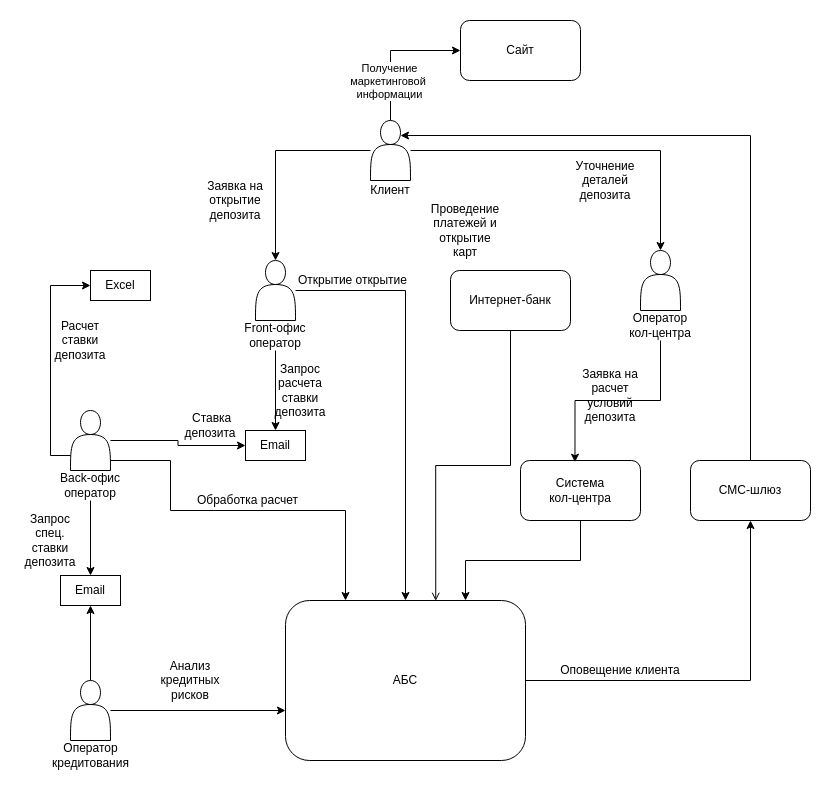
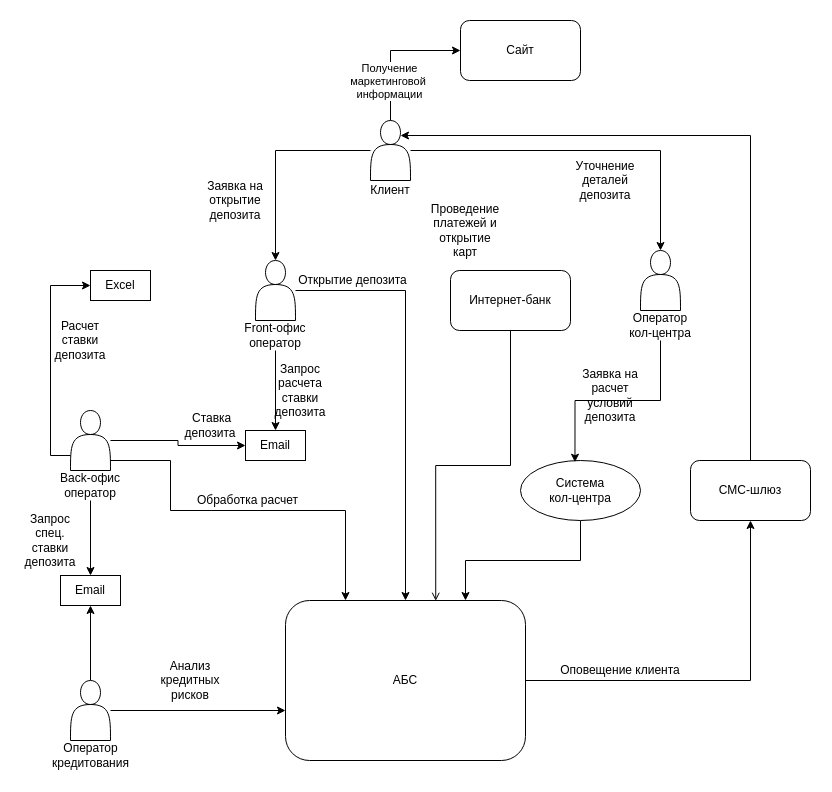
node "Открытие открытие": label "Открытие открытие" -> "Открытие депозита"
node "Система кол-центра": shape rounded rectangle -> ellipse
